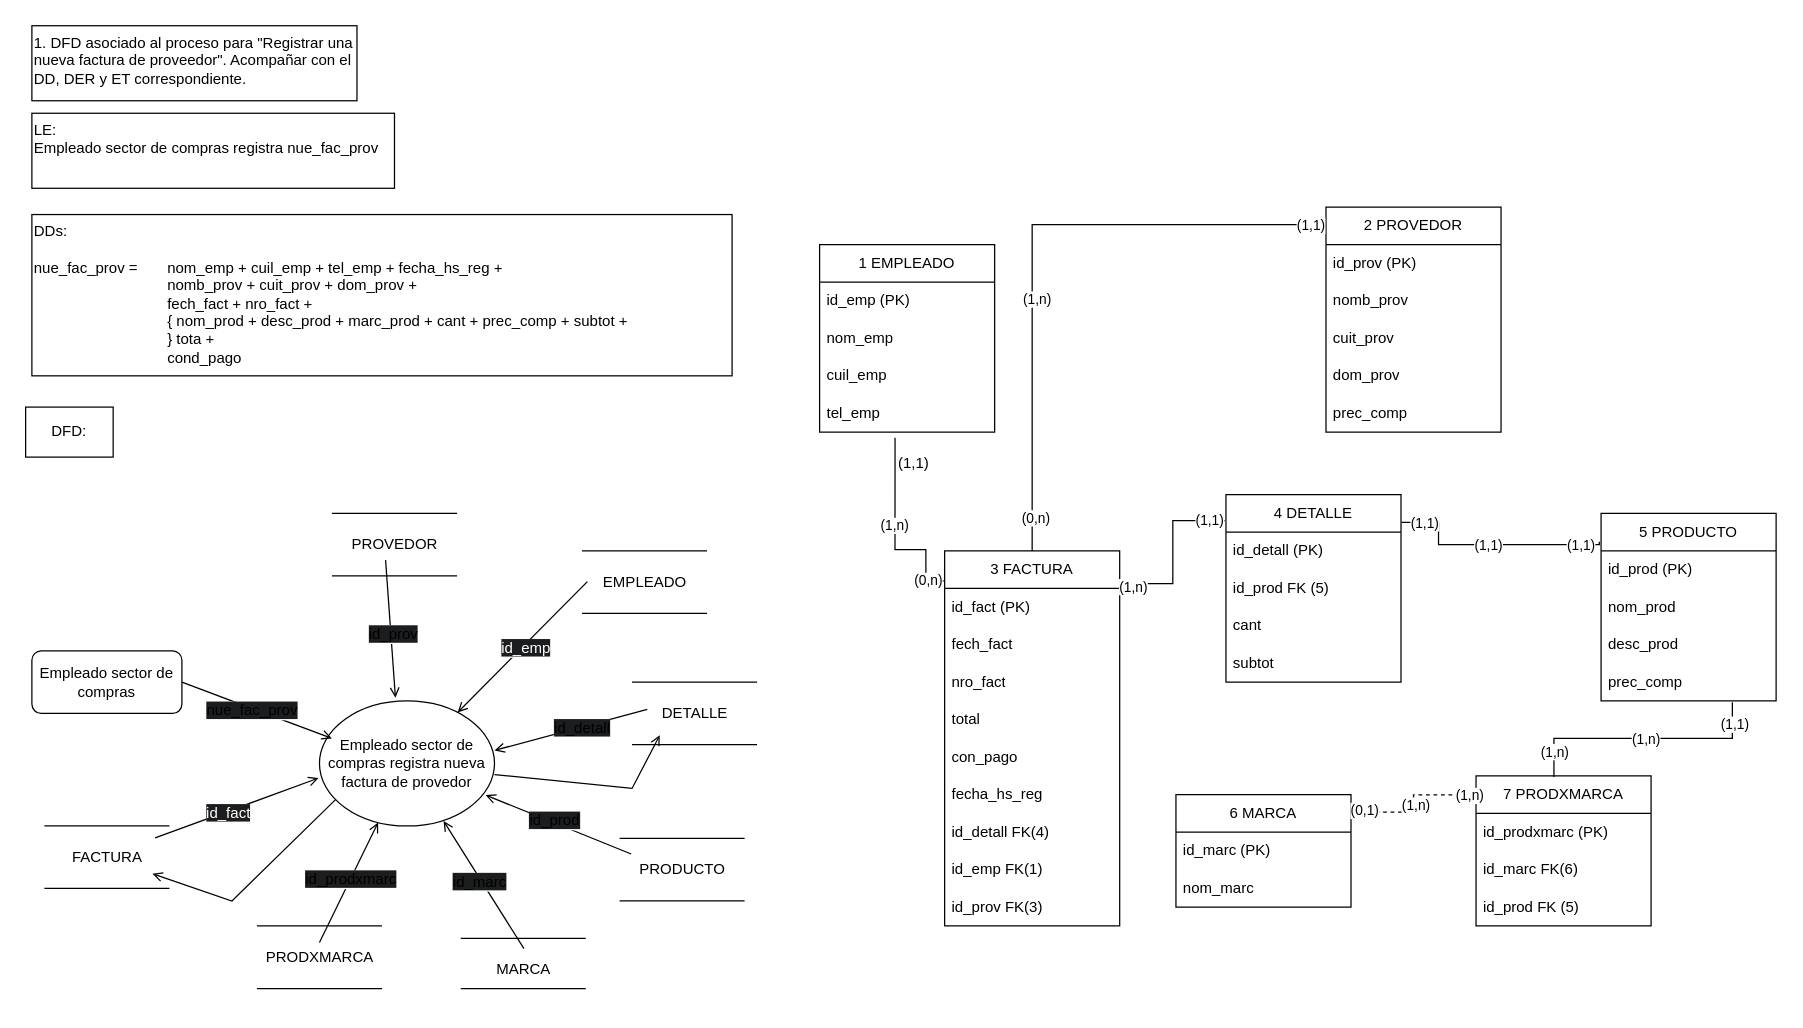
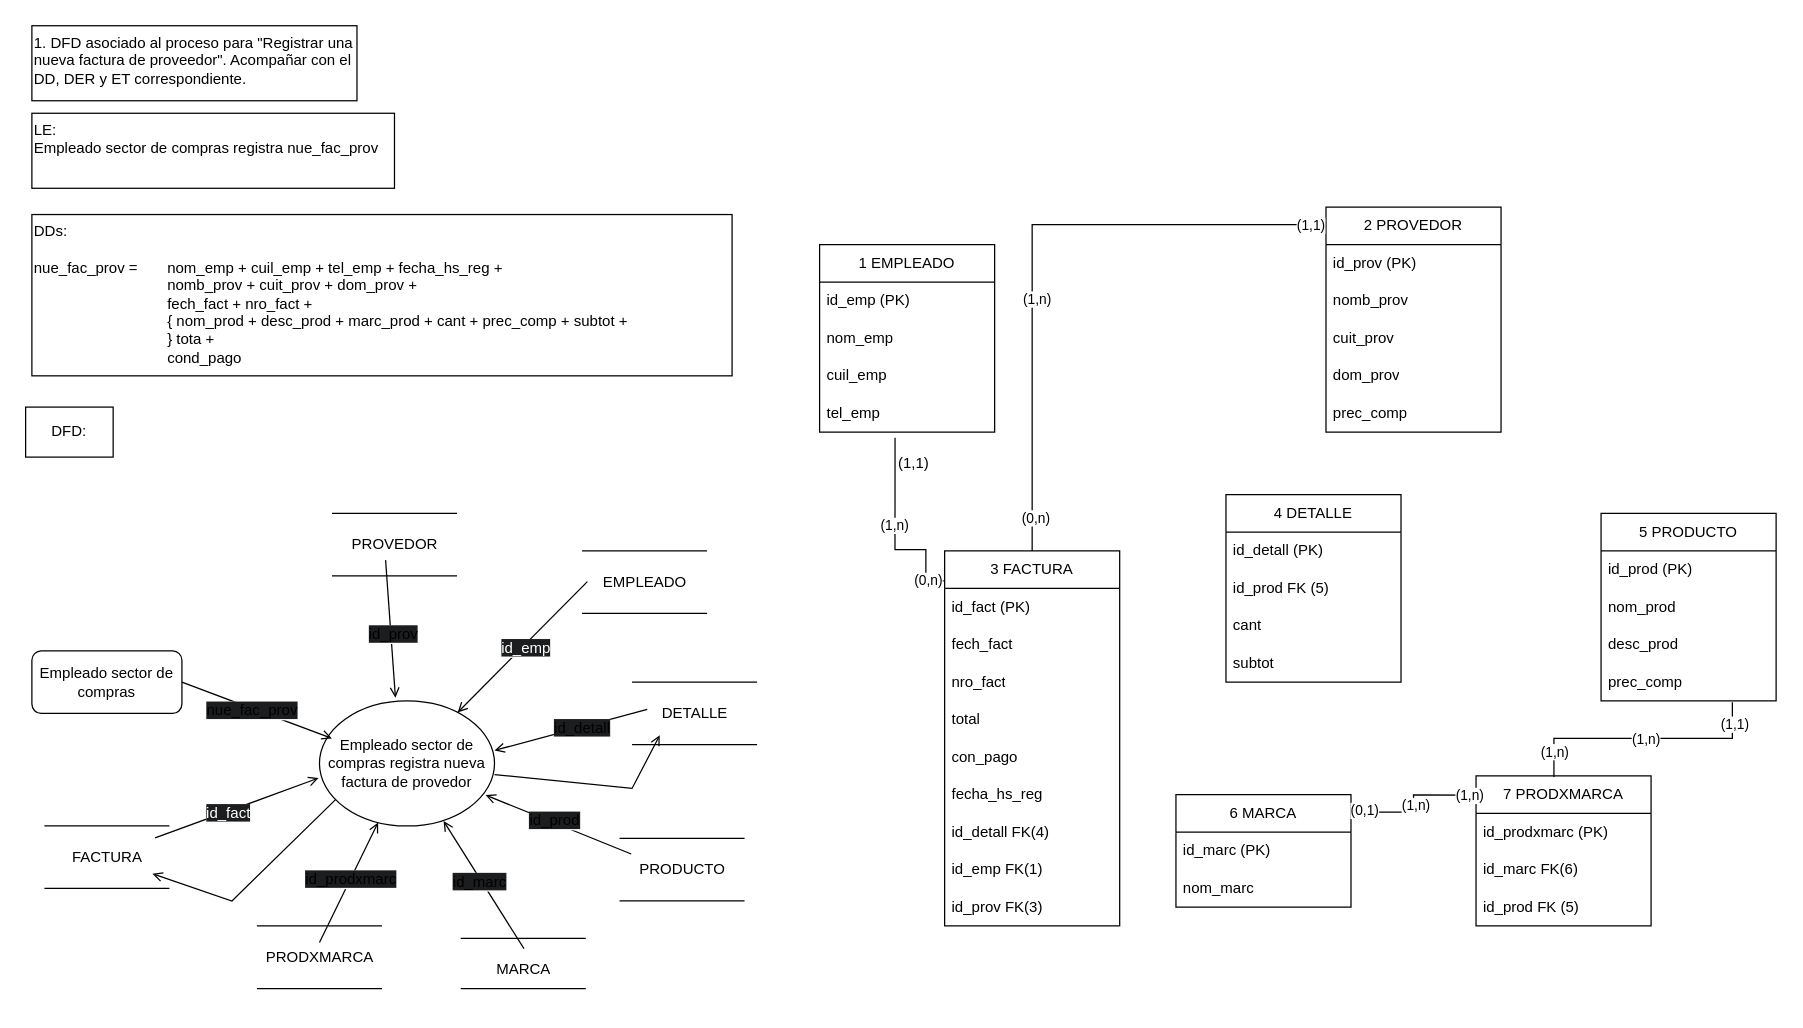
edge "4 DETALLE" -- "5 PRODUCTO": removed, labels "(1,1)", "(1,1)", "(1,1)"
edge "4 DETALLE" -- "3 FACTURA": removed, labels "(1,1)", "(1,n)"
edge "6 MARCA" -- "7 PRODXMARCA": style dashed -> solid
